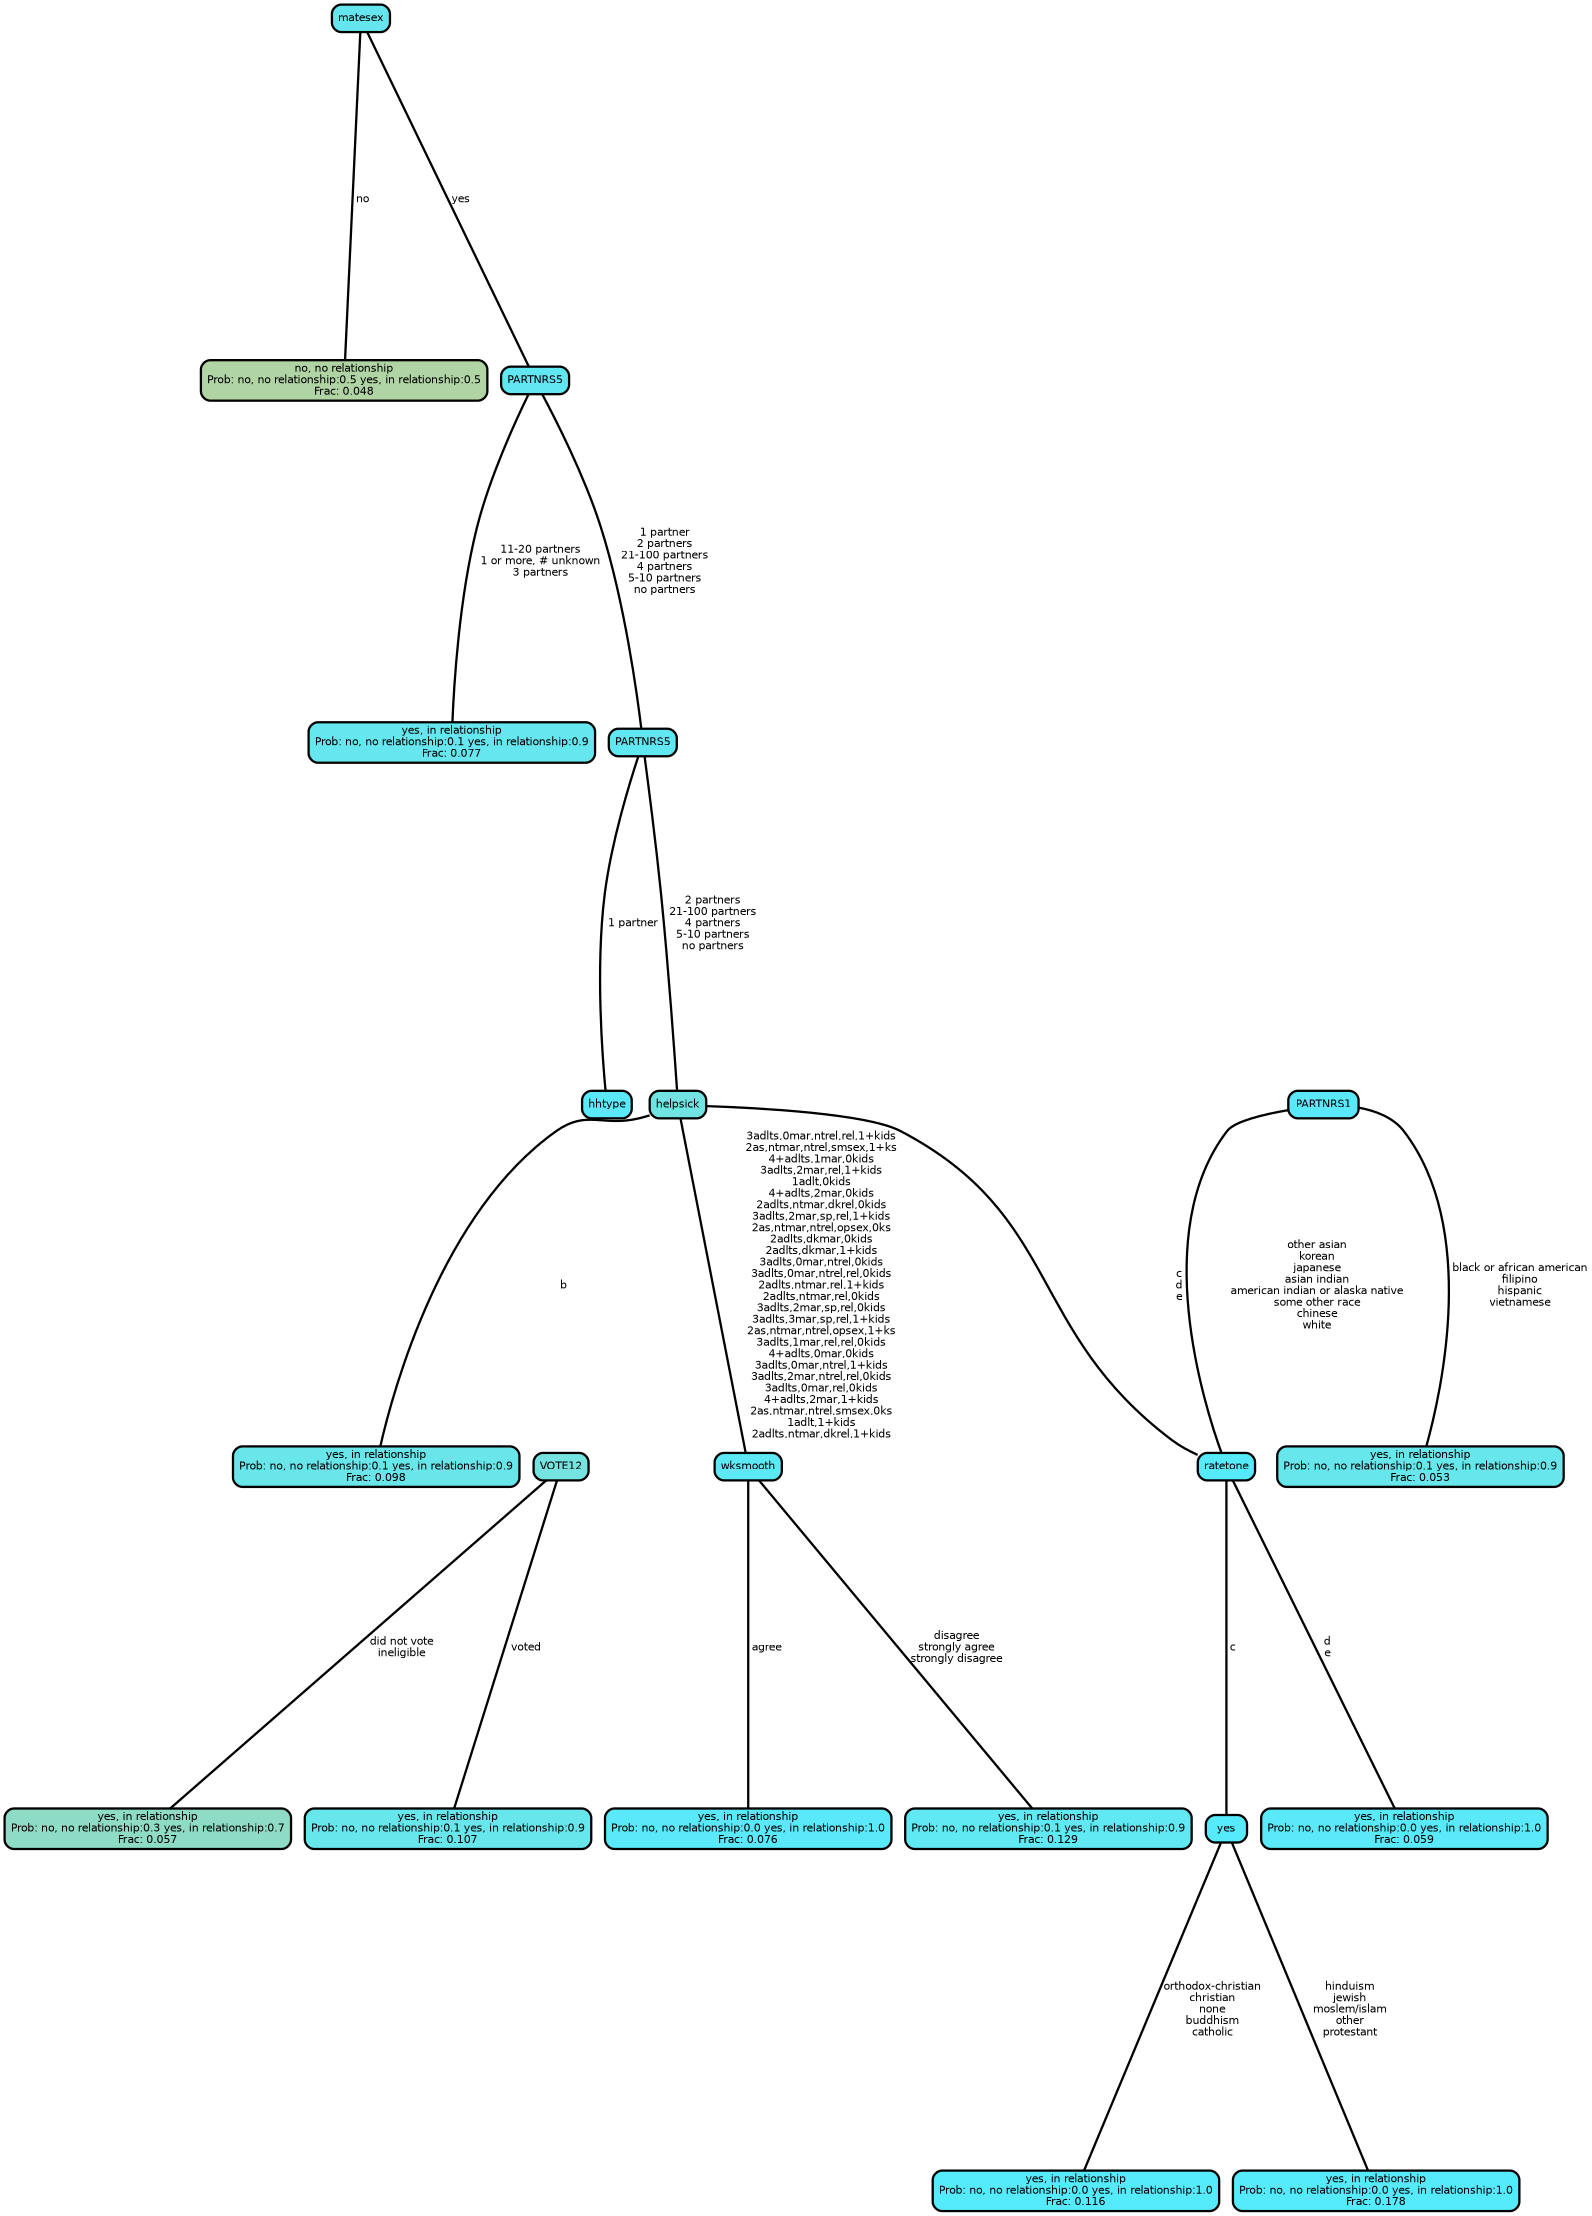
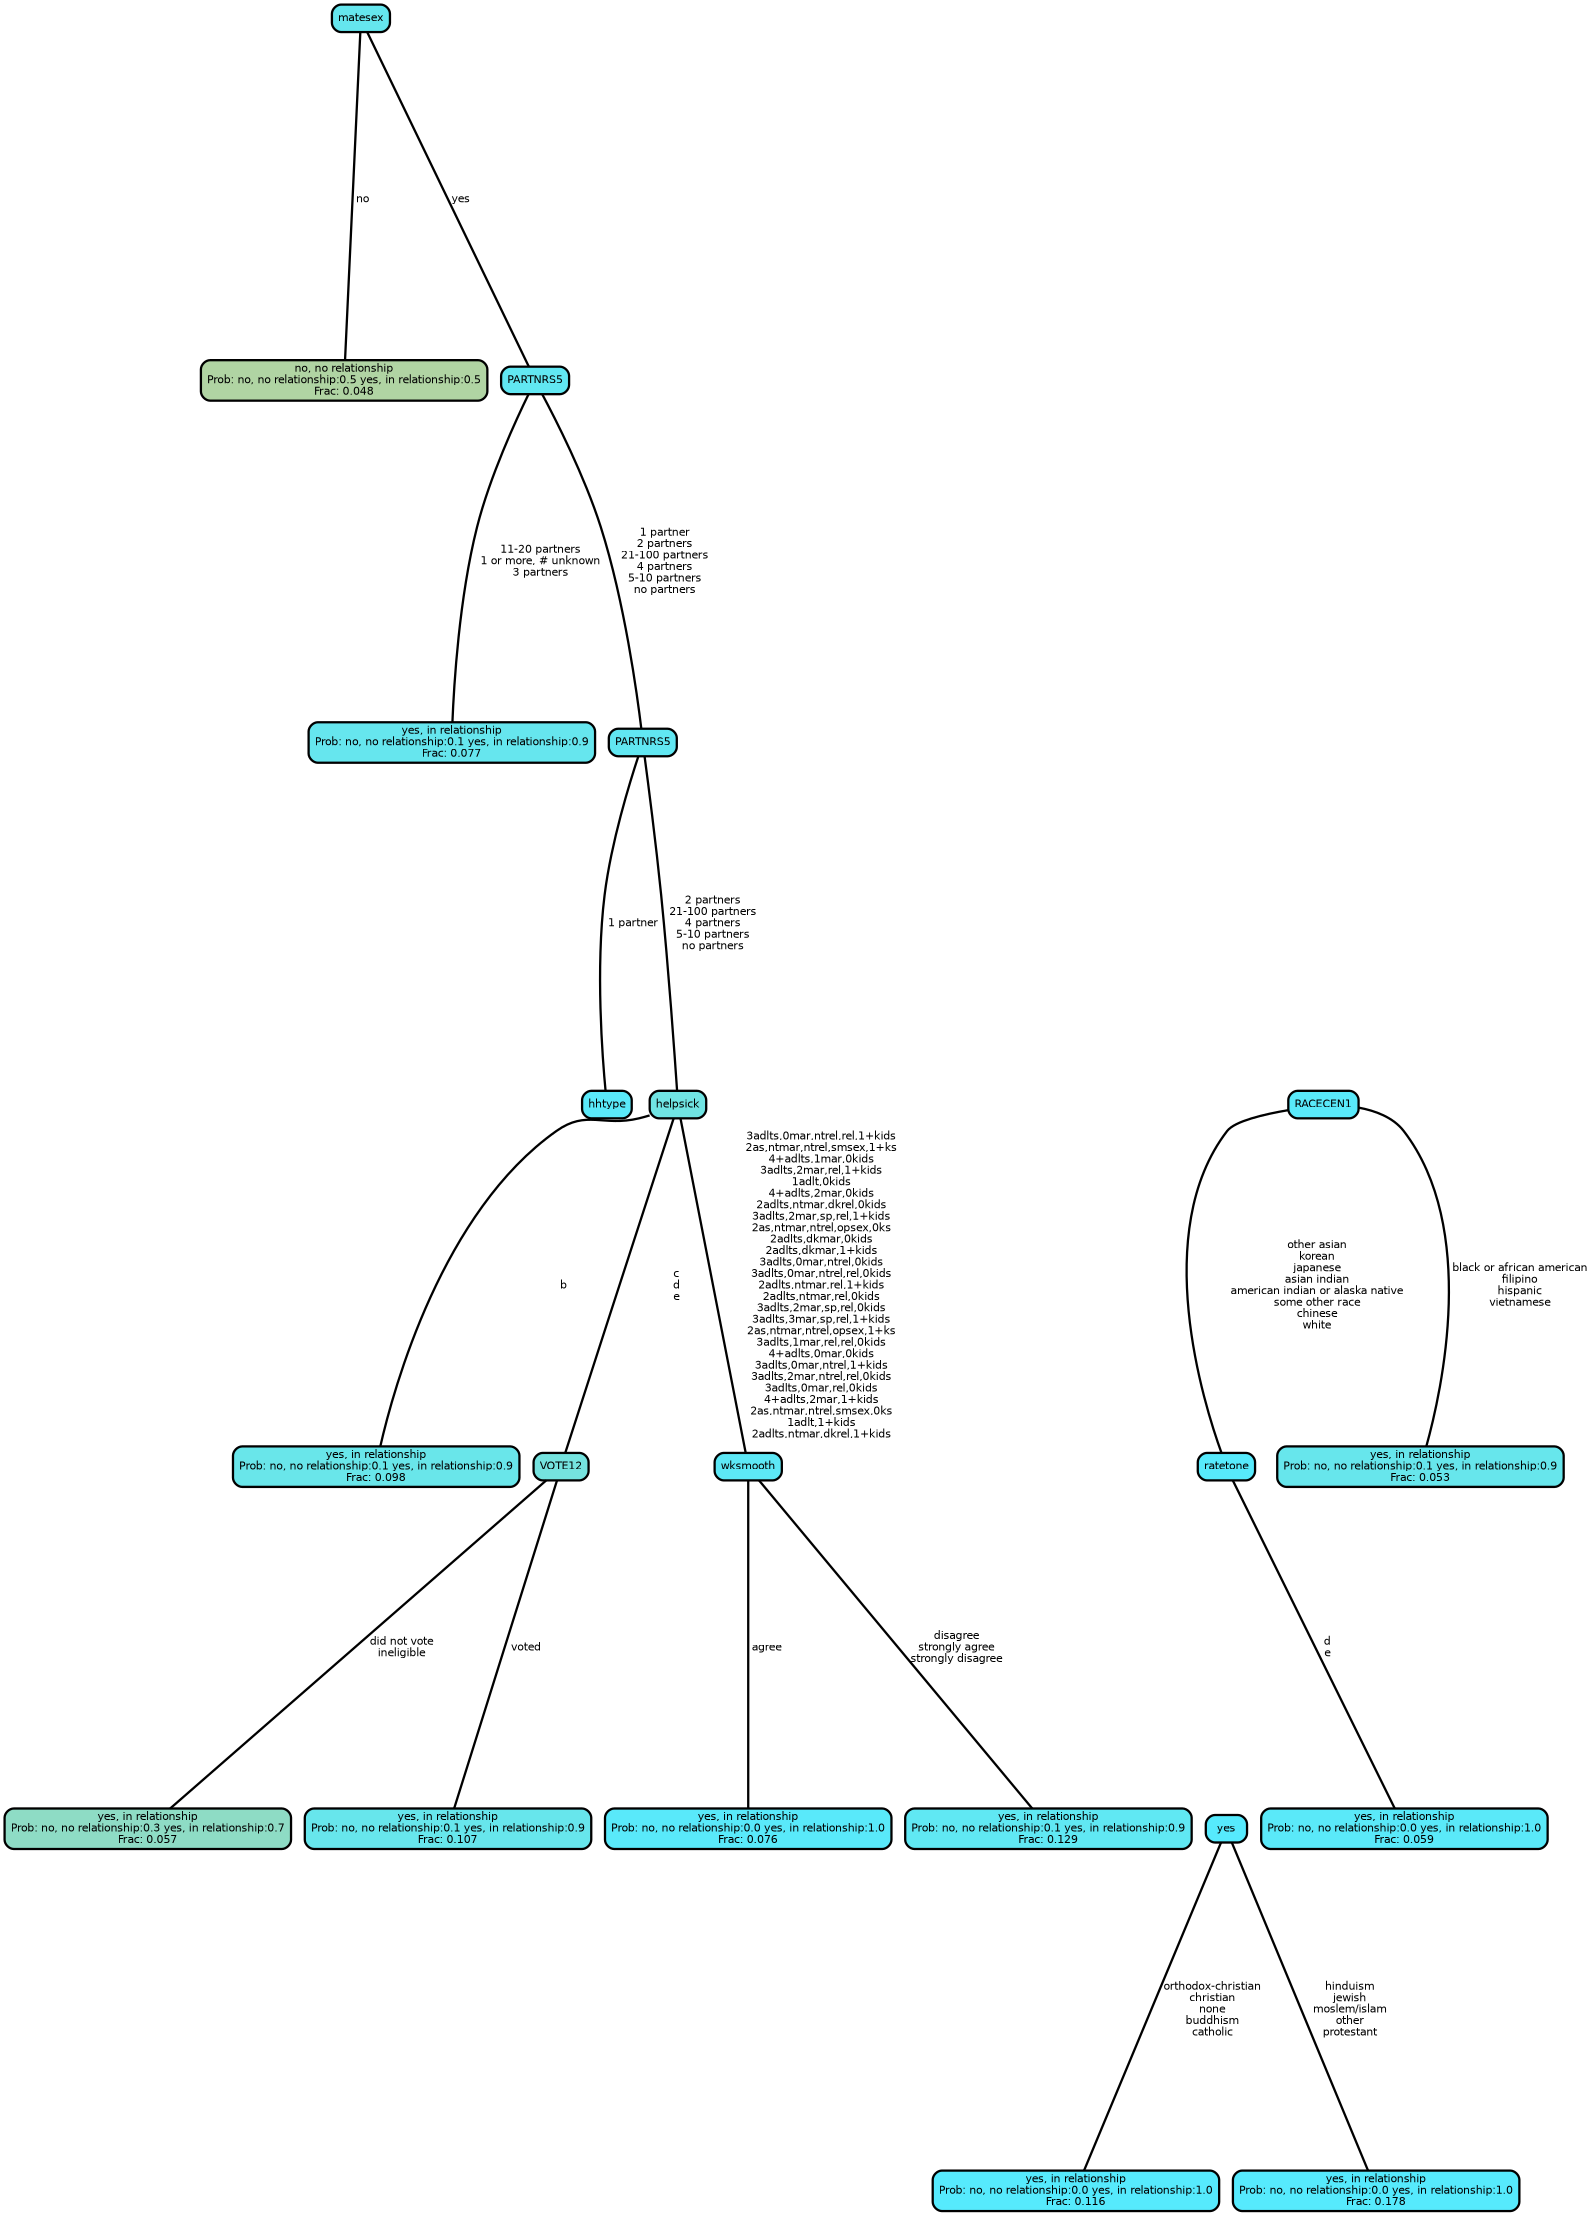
node "PARTNRS1": label "PARTNRS1" -> "RACECEN1"
edge "helpsick" -- "ratetone": now "helpsick" -- "VOTE12"
edge "ratetone" -- "yes": removed, label "c"
